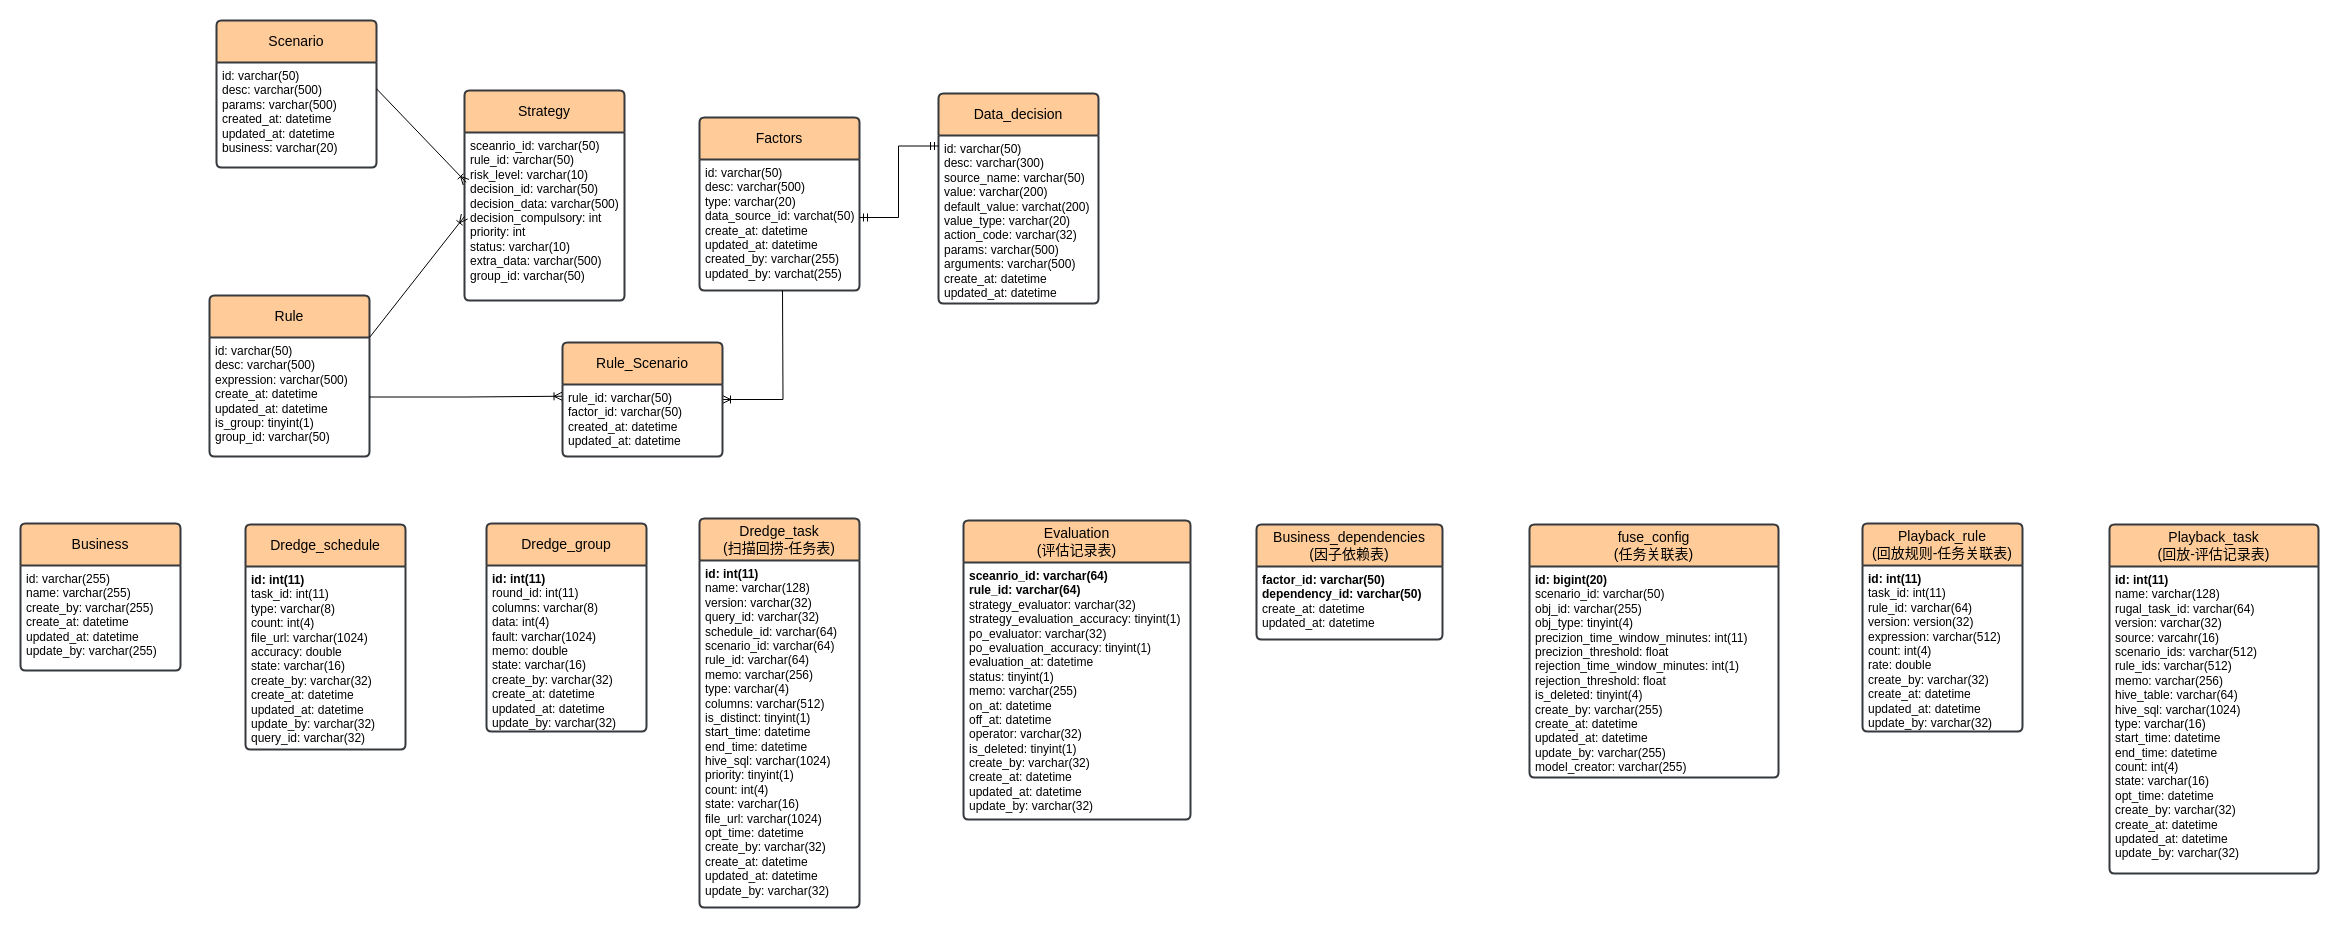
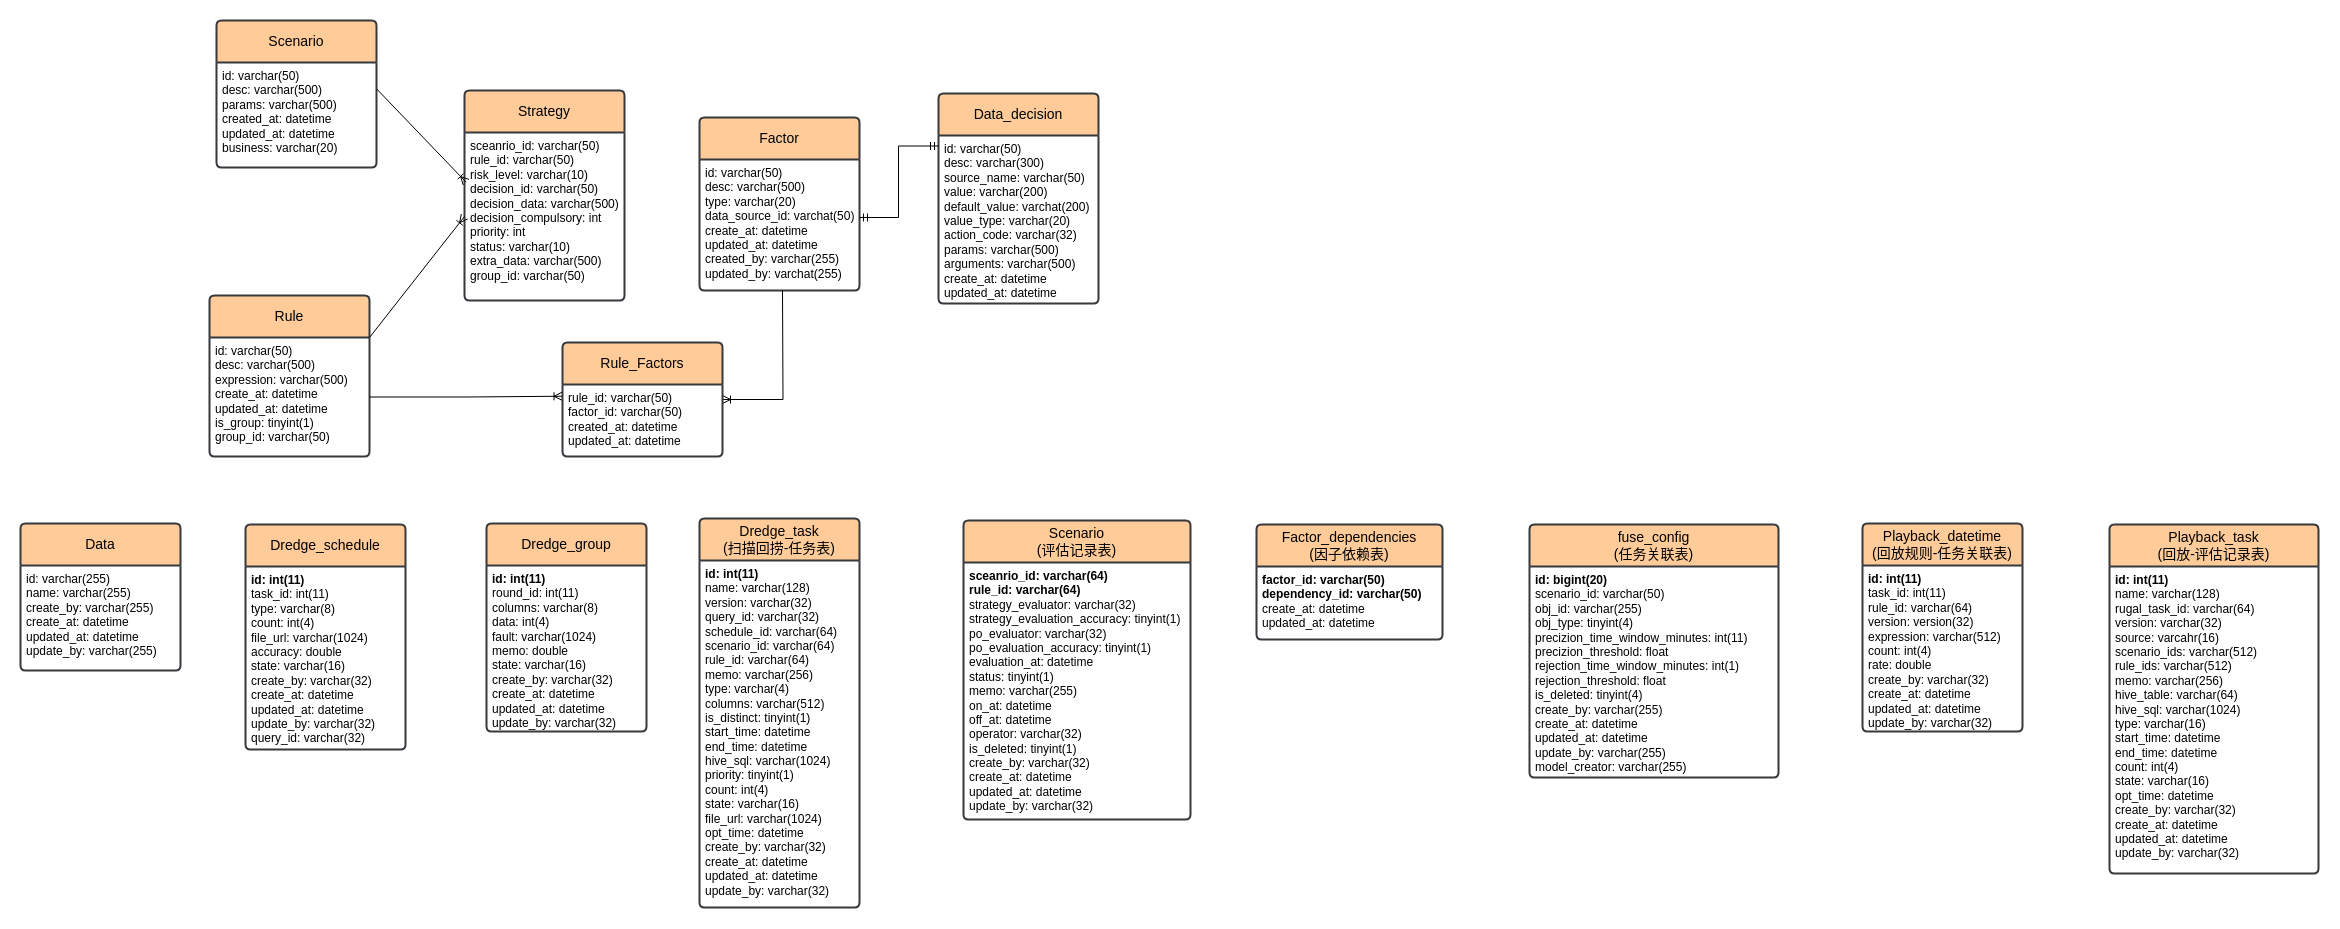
node "Factors": label "Factors" -> "Factor"
node "Rule_Scenario": label "Rule_Scenario" -> "Rule_Factors"
node "Evaluation (评估记录表)": label "Evaluation (评估记录表)" -> "Scenario (评估记录表)"
node "Business": label "Business" -> "Data"
node "Playback_rule (回放规则-任务关联表)": label "Playback_rule (回放规则-任务关联表)" -> "Playback_datetime (回放规则-任务关联表)"
node "Business_dependencies (因子依赖表)": label "Business_dependencies (因子依赖表)" -> "Factor_dependencies (因子依赖表)"
